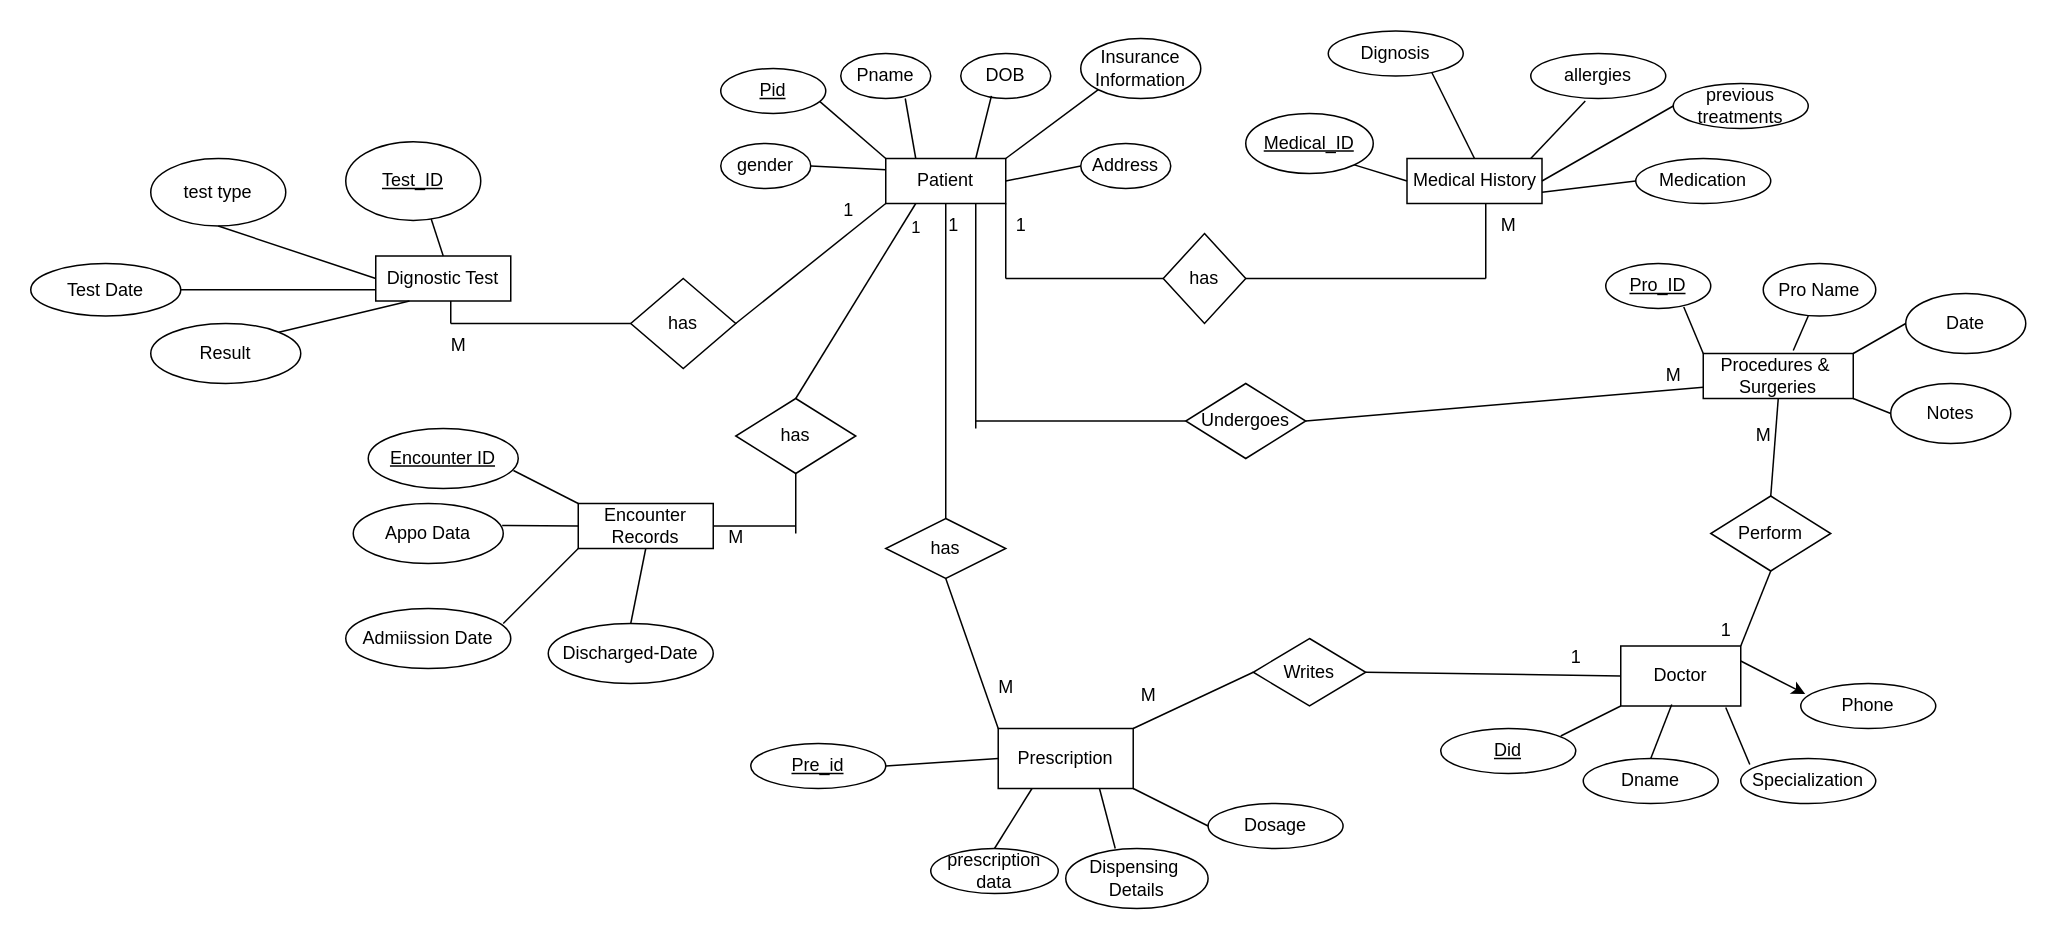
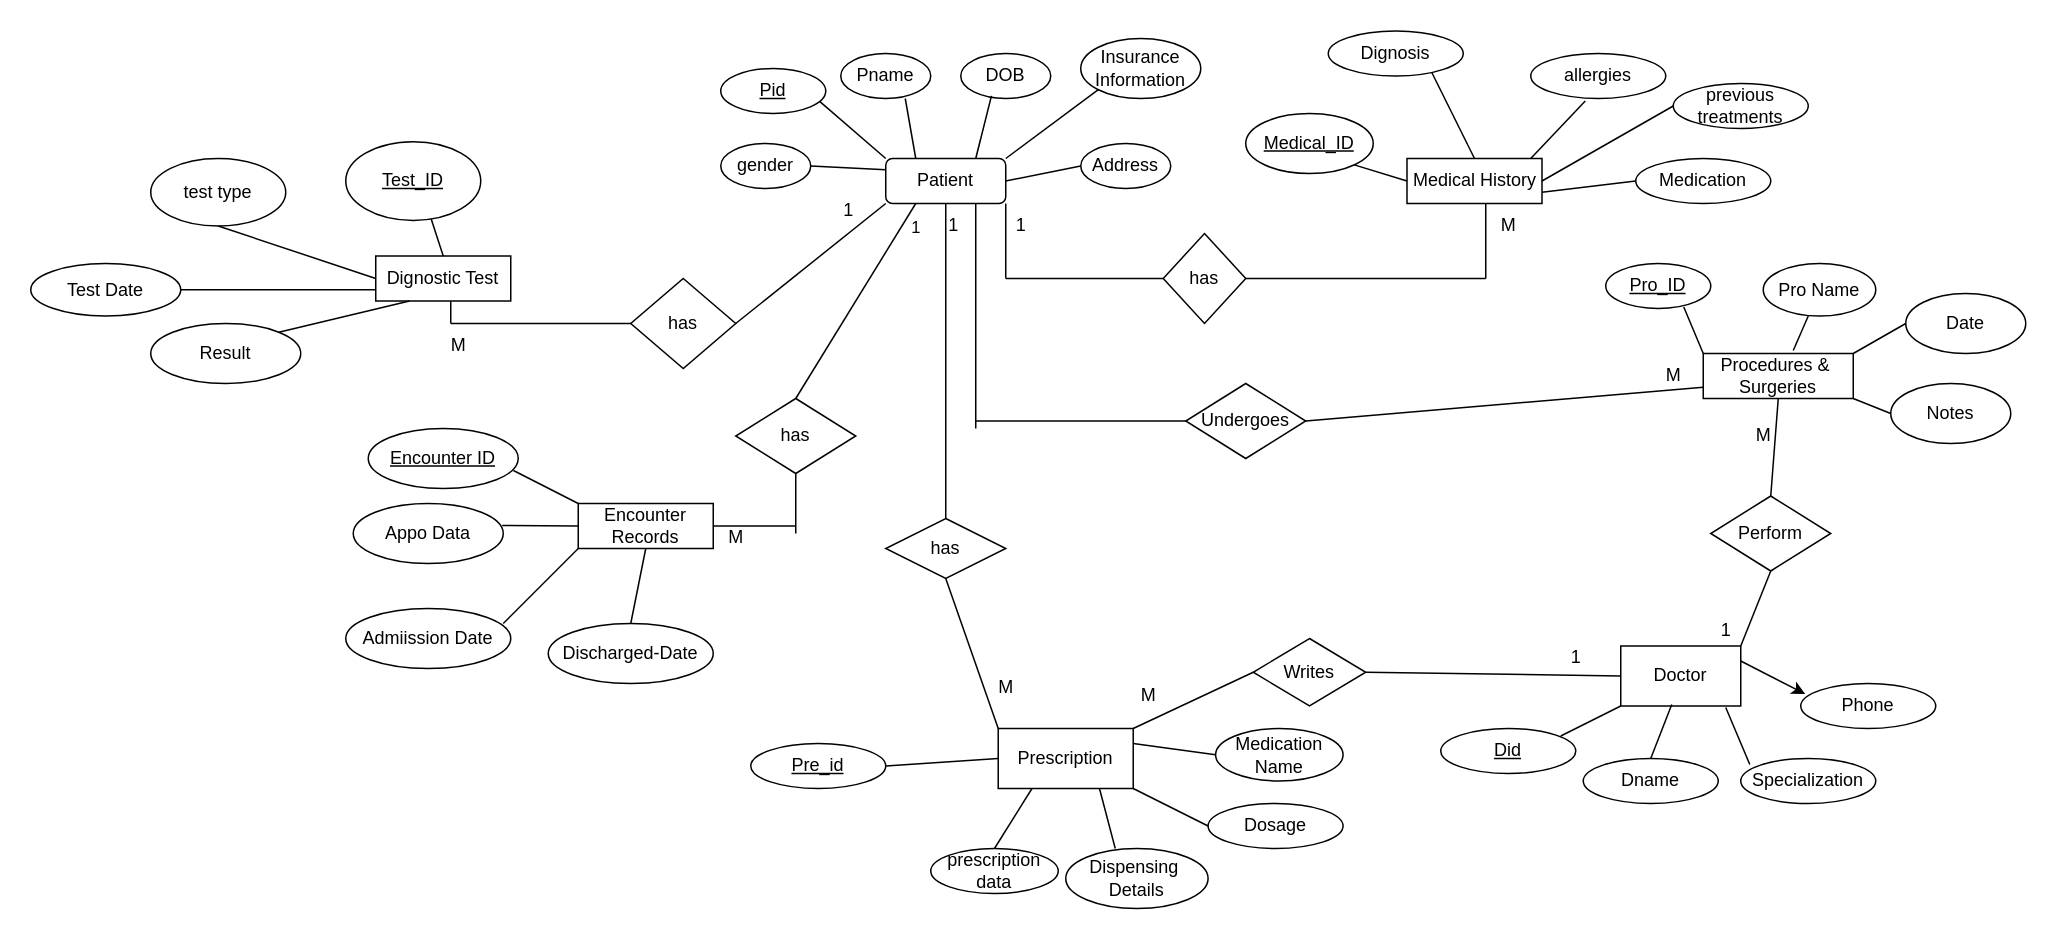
node "Patient": shape rectangle -> rounded rectangle
edge "Medication Name" -- "Prescription": added
node "Medication Name": added
